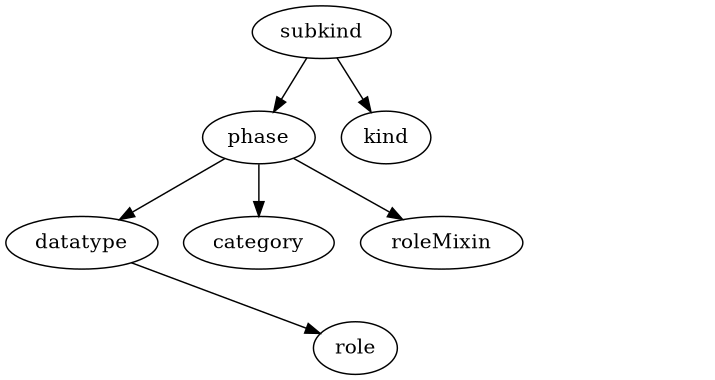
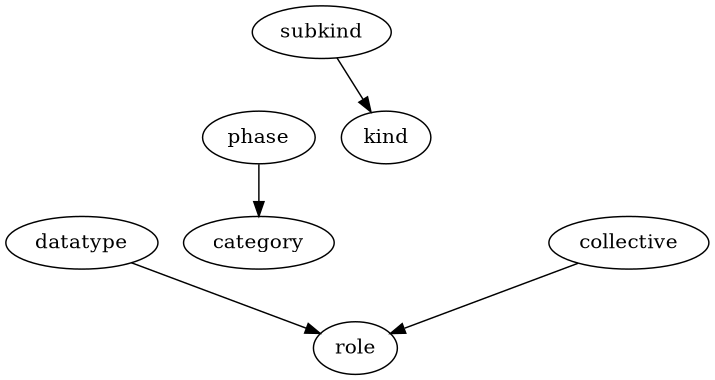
edge "subkind" -> "phase": removed
edge "phase" -> "datatype": removed
node "roleMixin": removed
node "collective": added
